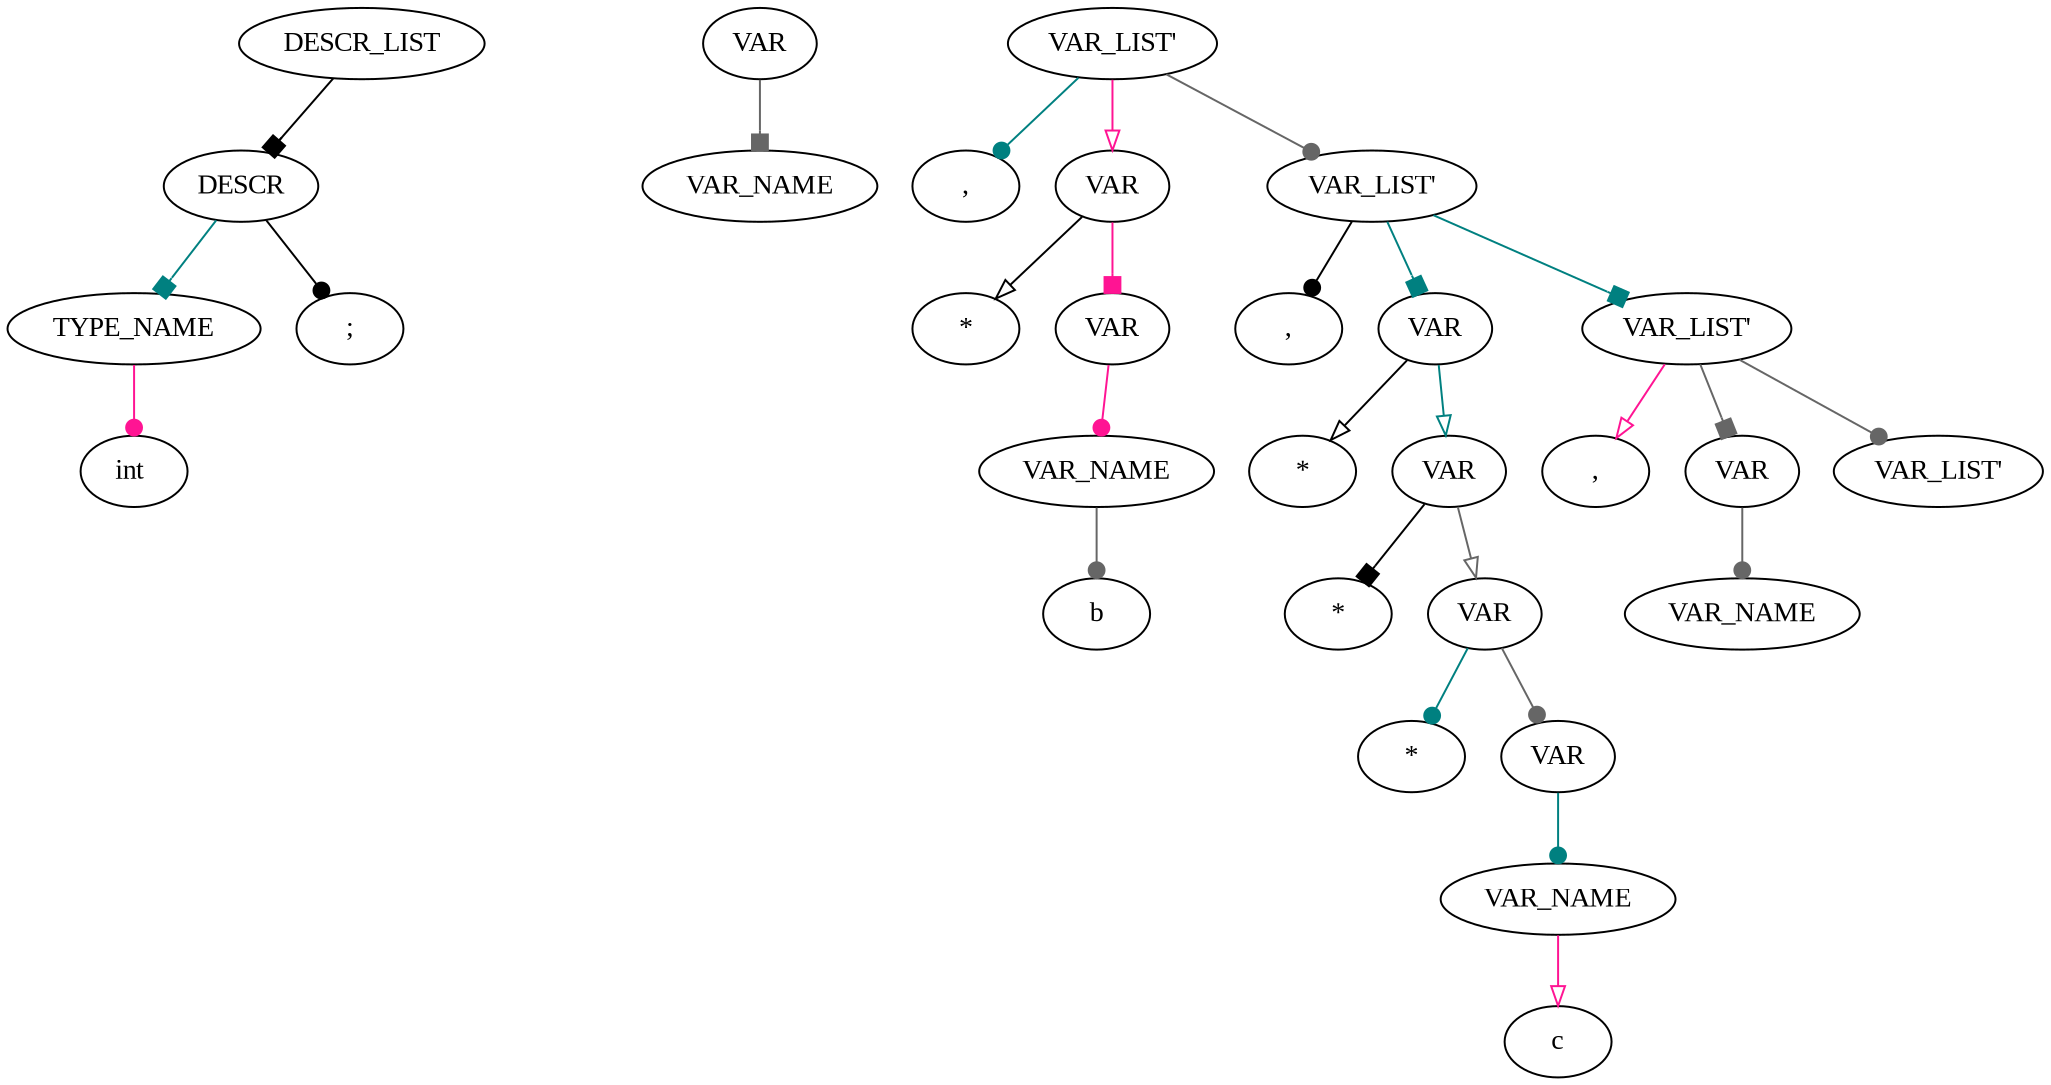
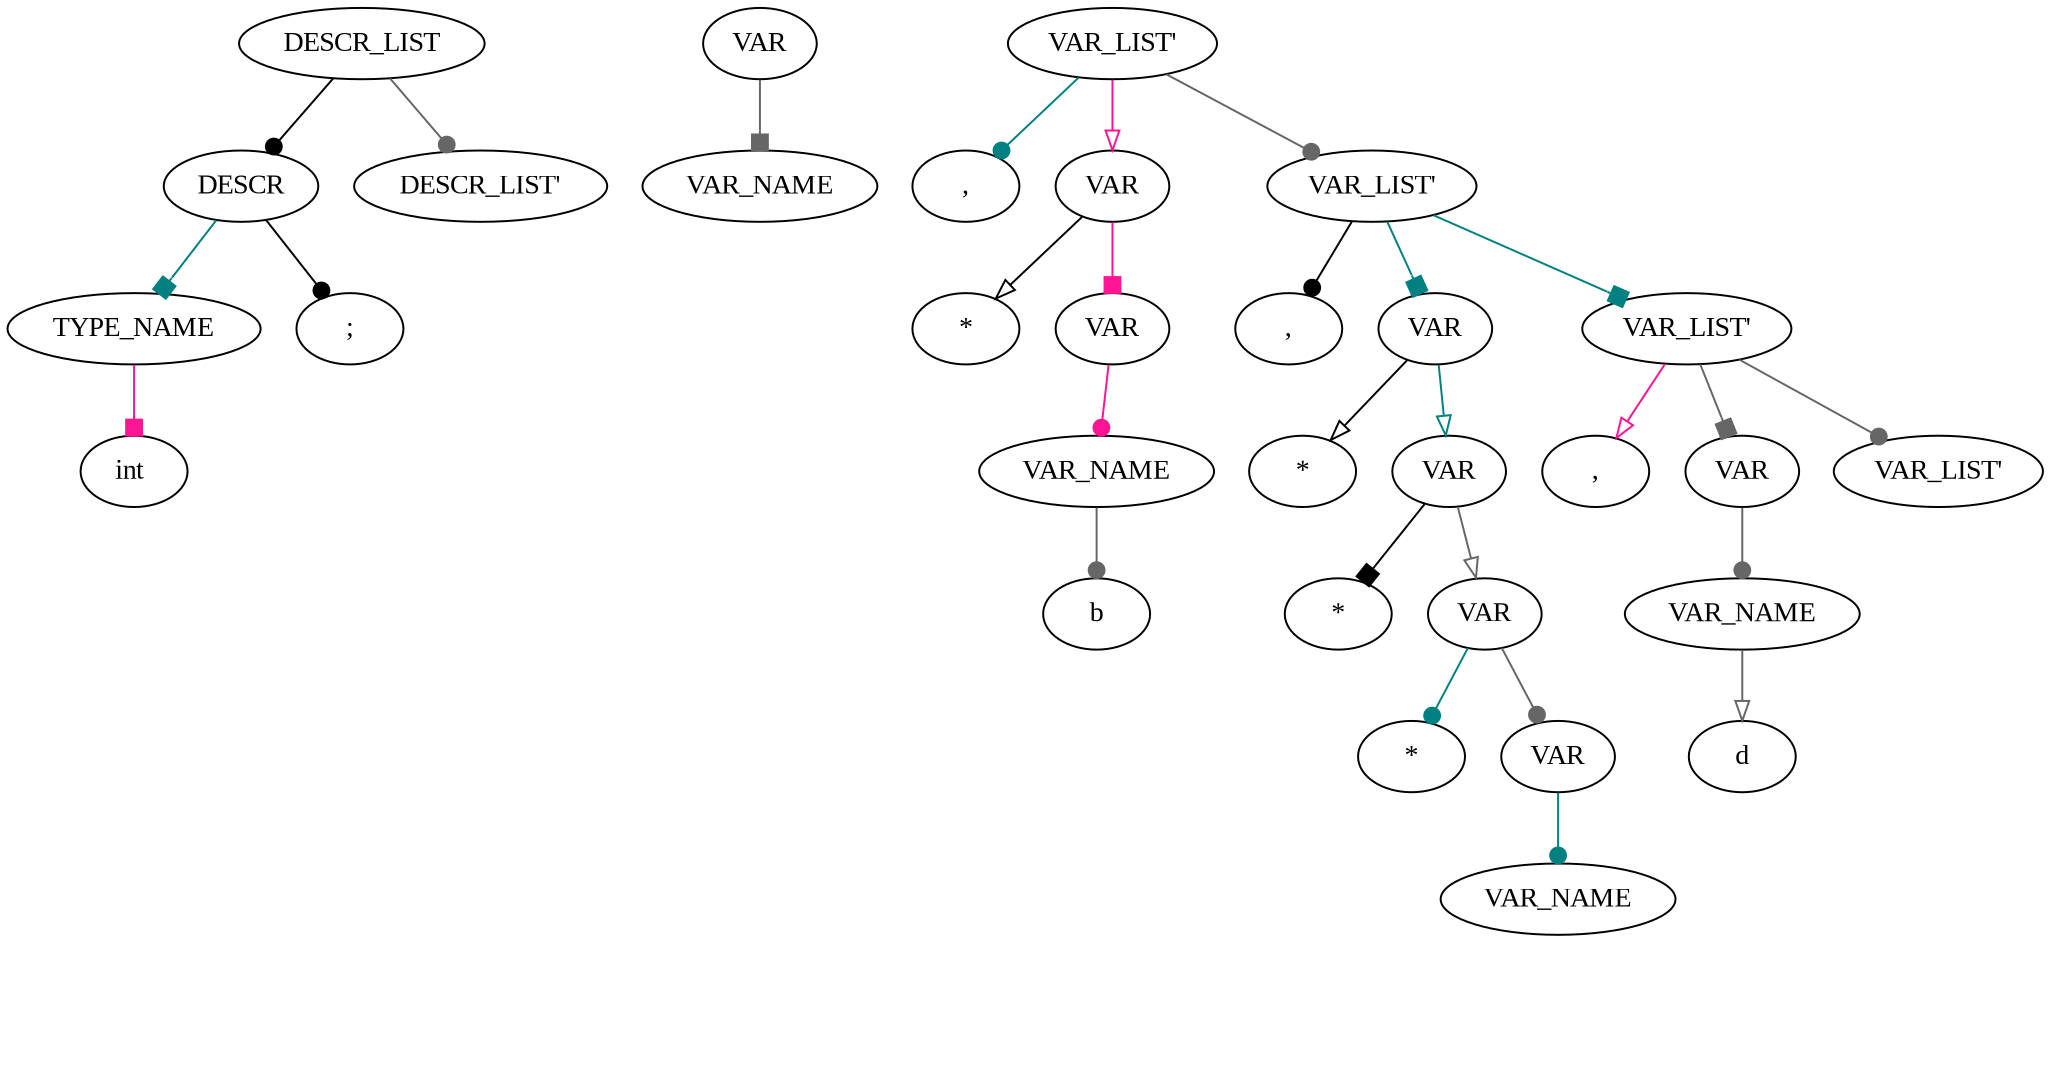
edge "DESCR_LIST" -> "DESCR": arrowhead box -> dot
node "DESCR_LIST'": added
edge "TYPE_NAME" -> "int": arrowhead dot -> box
node "d": added
node "c": removed
